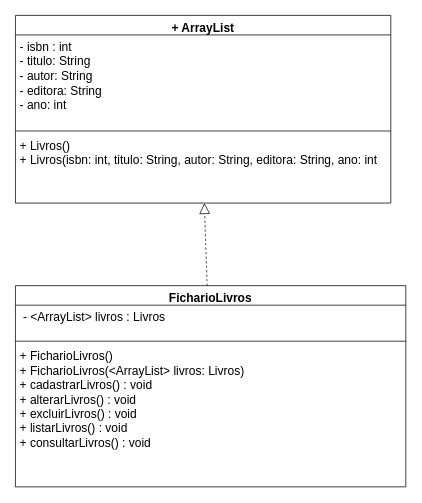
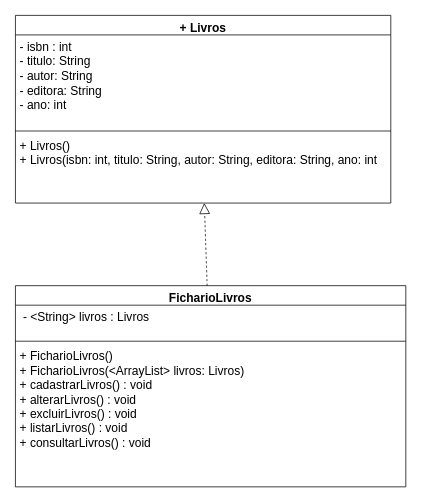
node "+ ArrayList": label "+ ArrayList" -> "+ Livros"
node "- <ArrayList> livros : Livros": label "- <ArrayList> livros : Livros" -> "- <String> livros : Livros"
